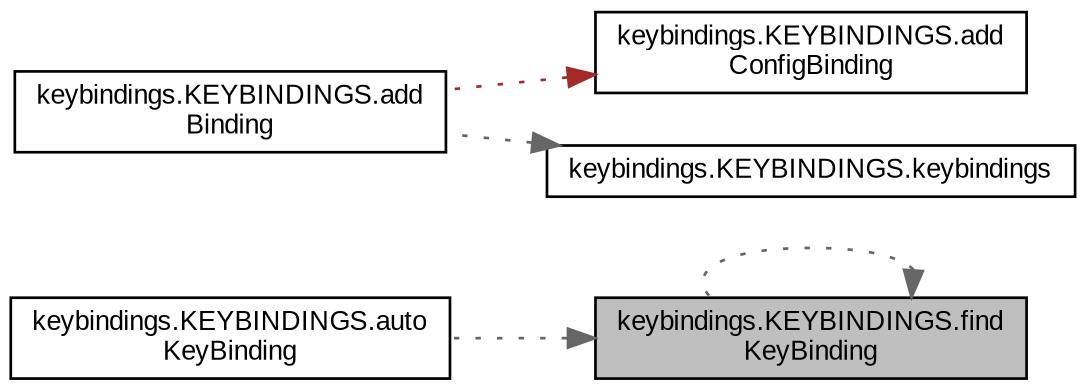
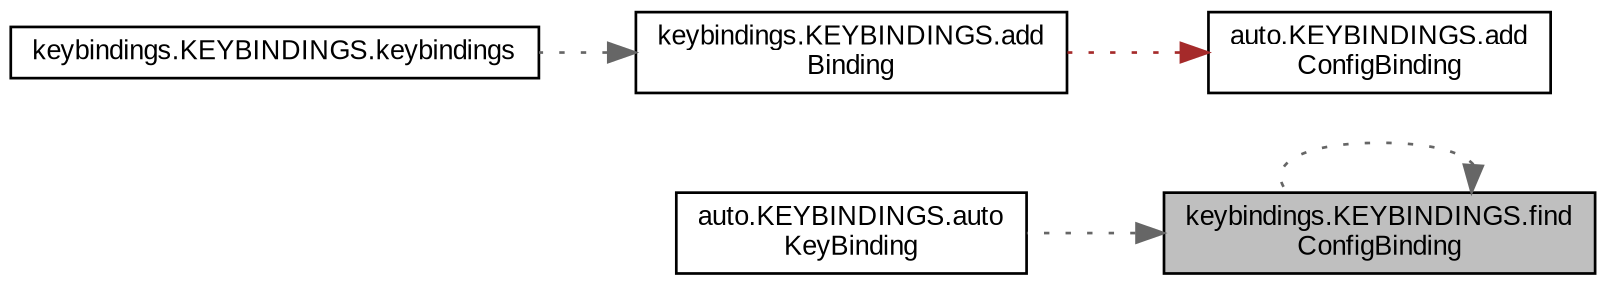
node "keybindings.KEYBINDINGS.add ConfigBinding": label "keybindings.KEYBINDINGS.add ConfigBinding" -> "auto.KEYBINDINGS.add ConfigBinding"
edge "keybindings.KEYBINDINGS.add Binding" -> "keybindings.KEYBINDINGS.keybindings": reversed
node "keybindings.KEYBINDINGS.auto KeyBinding": label "keybindings.KEYBINDINGS.auto KeyBinding" -> "auto.KEYBINDINGS.auto KeyBinding"
node "keybindings.KEYBINDINGS.find KeyBinding": label "keybindings.KEYBINDINGS.find KeyBinding" -> "keybindings.KEYBINDINGS.find ConfigBinding"
